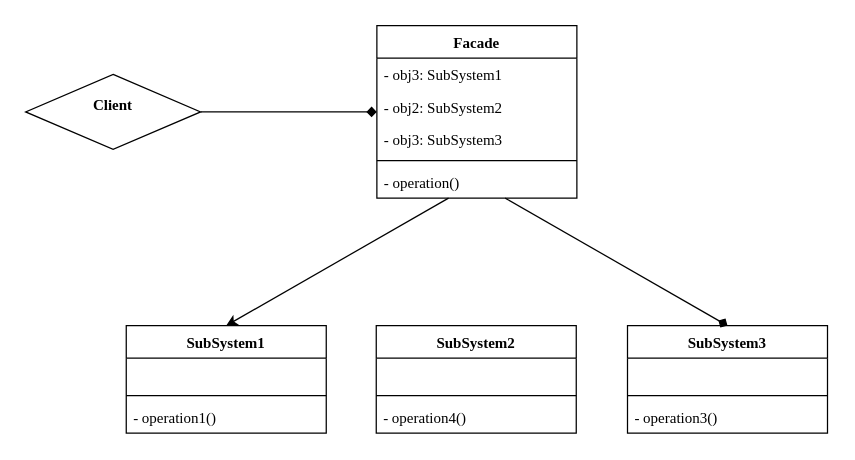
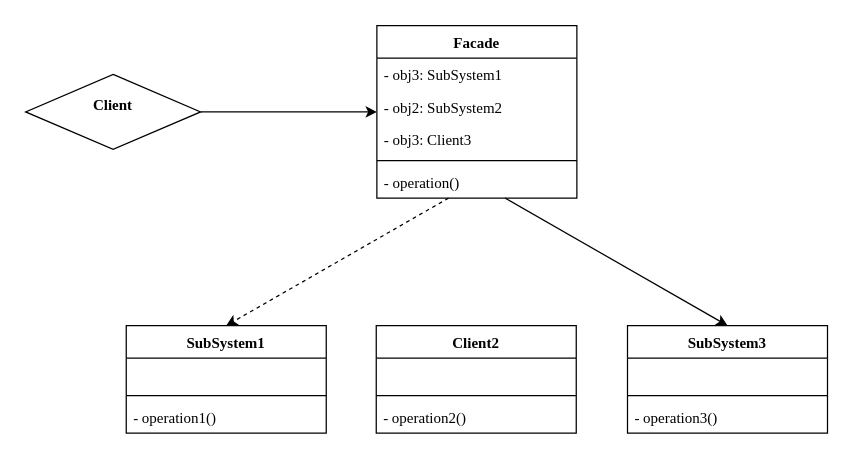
edge "Client" -> "Facade": arrowhead diamond -> classic
node "- obj3: SubSystem3": label "- obj3: SubSystem3" -> "- obj3: Client3"
edge "- operation()" -> "SubSystem1": style solid -> dashed
edge "- operation()" -> "SubSystem3": arrowhead diamond -> classic
node "SubSystem2": label "SubSystem2" -> "Client2"
node "- operation4()": label "- operation4()" -> "- operation2()"
